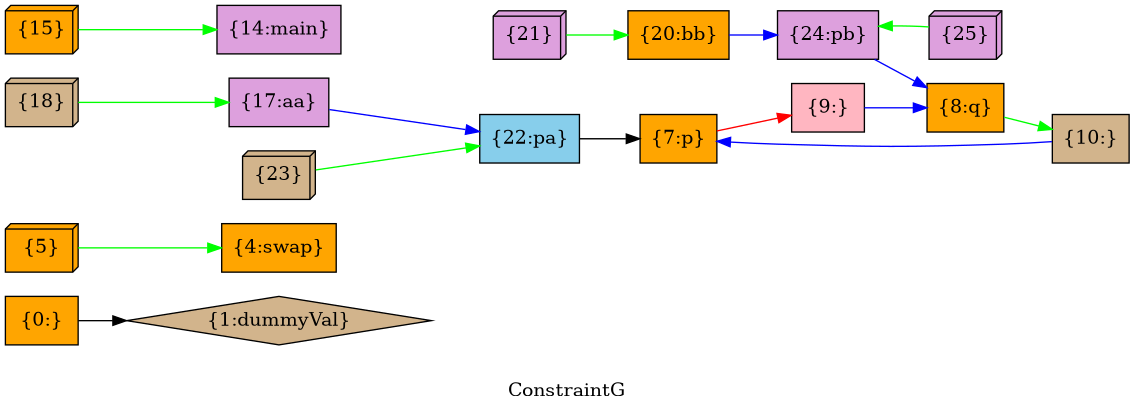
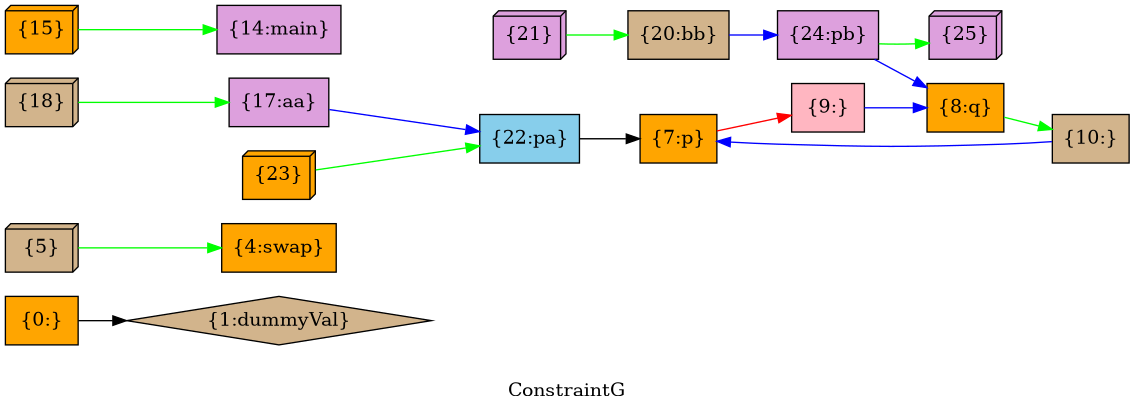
edge "{25}" -> "{24:pb}": reversed
node "{20:bb}": fillcolor orange -> tan
node "{23}": fillcolor tan -> orange
node "{5}": fillcolor orange -> tan
